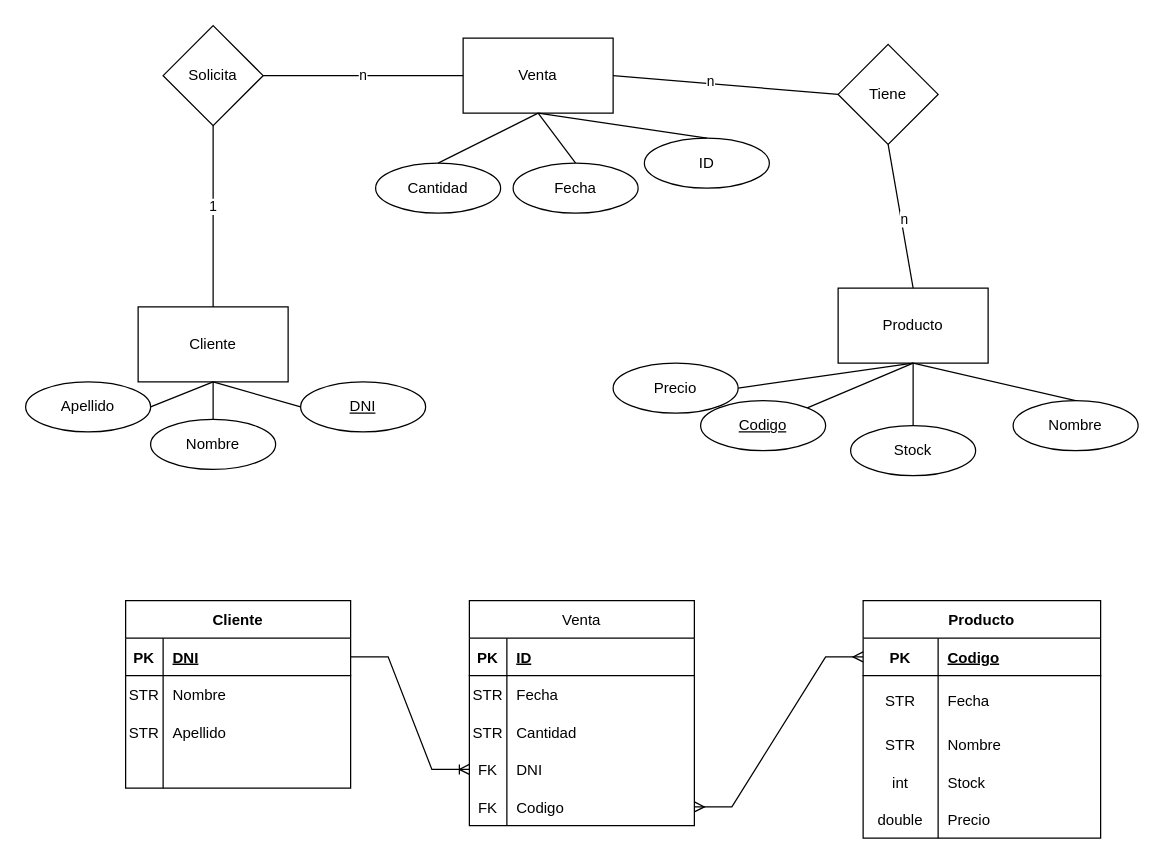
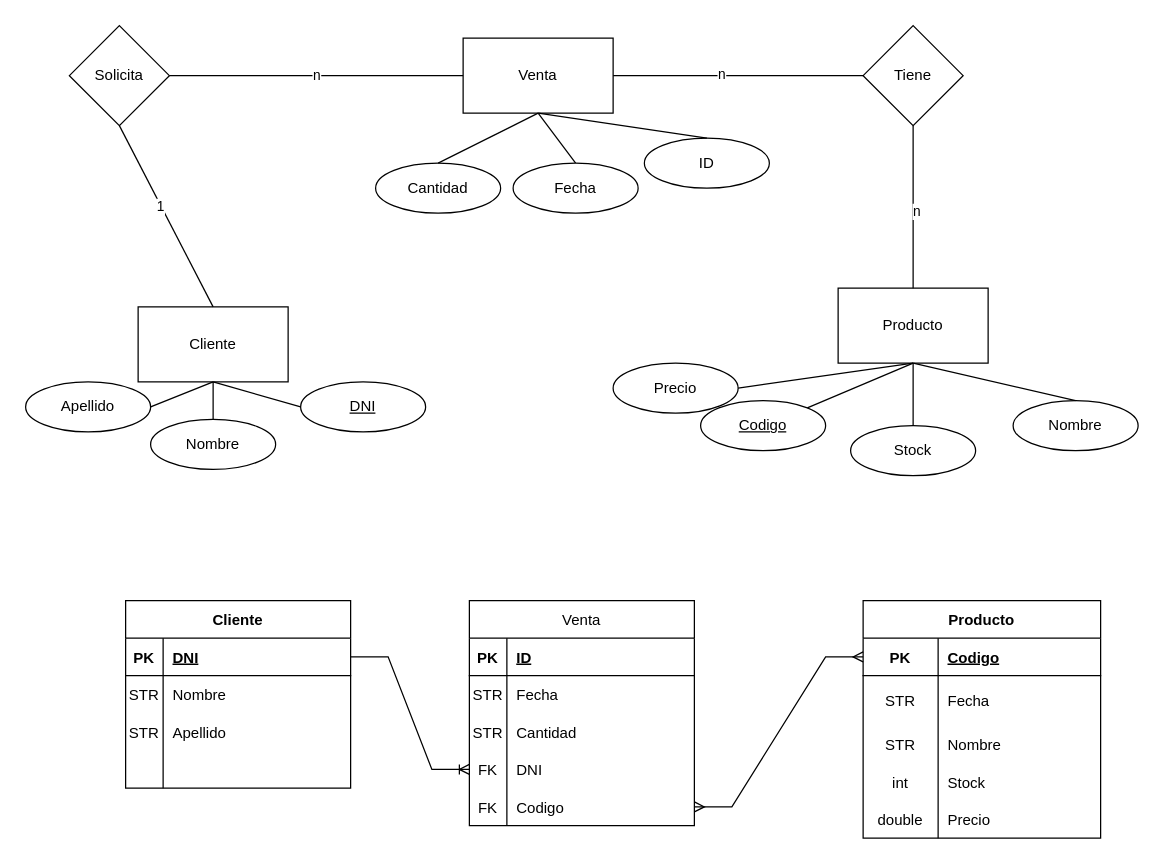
node "Solicita": moved (213, 76) -> (119, 76)
node "Tiene": moved (888, 94) -> (913, 76)
